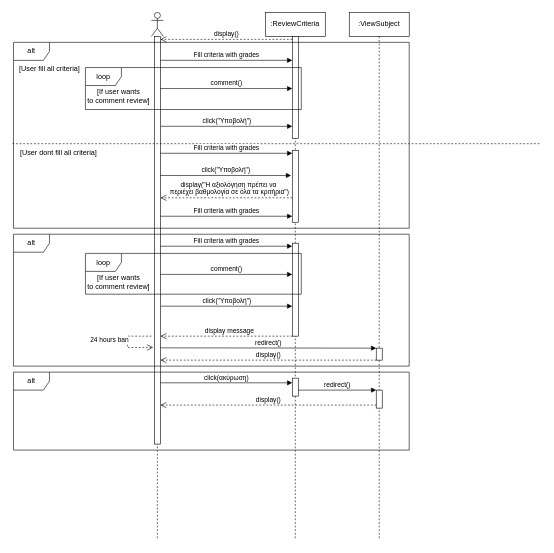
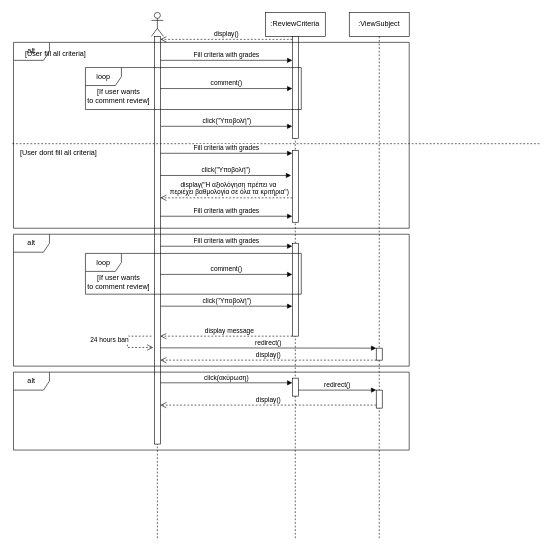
node "[User fill all criteria]": moved (50, 69) -> (56, 54)
